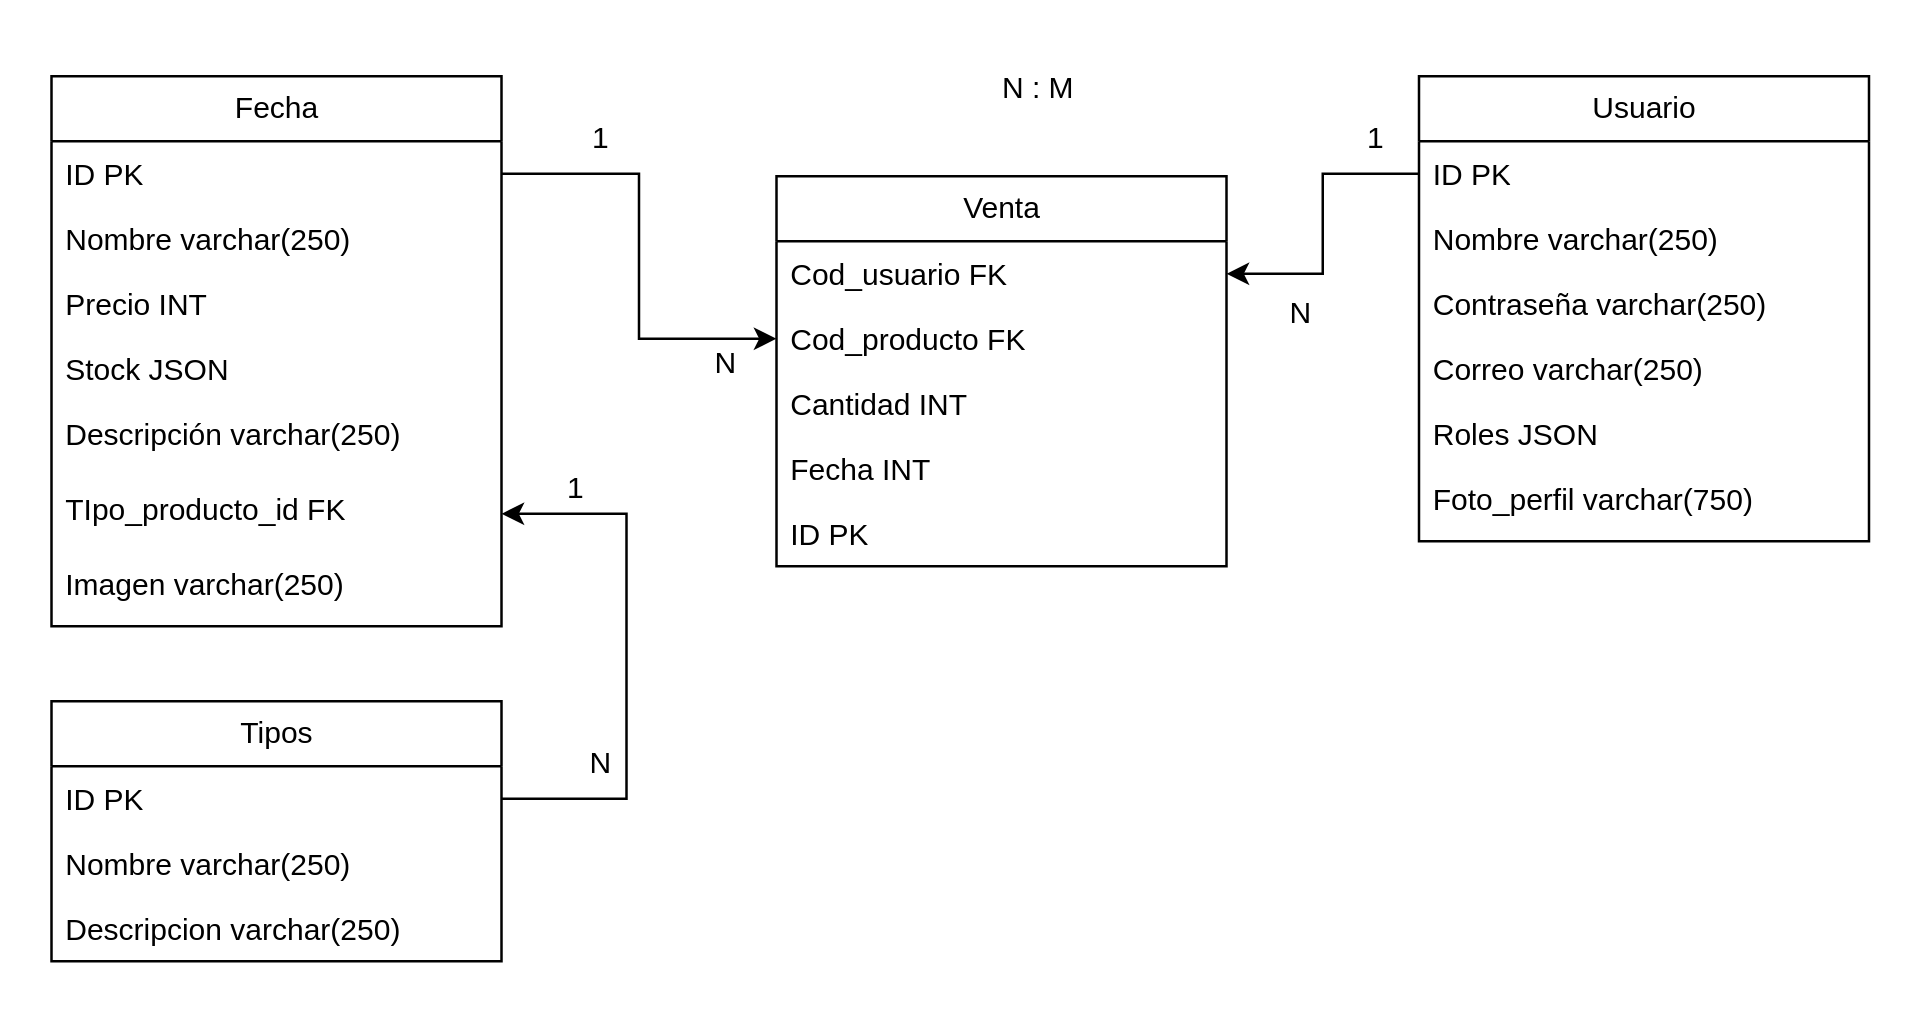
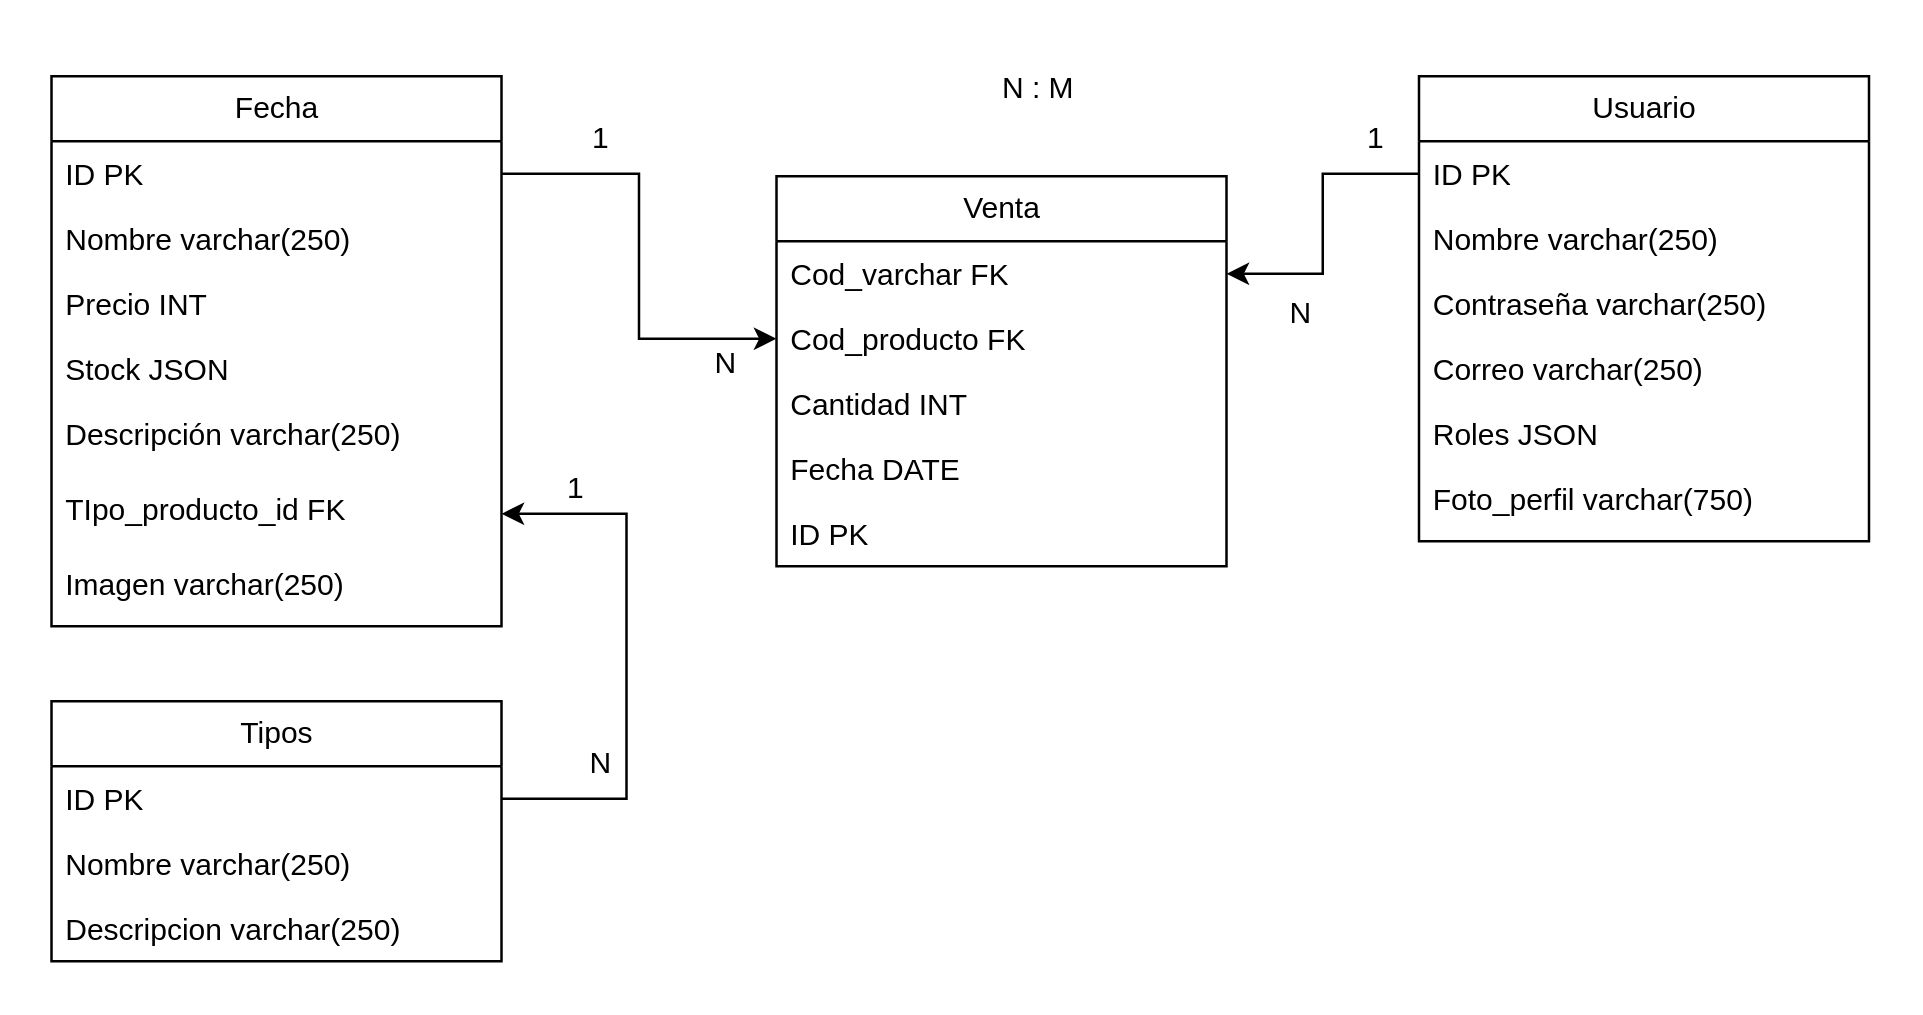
node "Cod_usuario FK": label "Cod_usuario FK" -> "Cod_varchar FK"
node "Fecha INT": label "Fecha INT" -> "Fecha DATE"
